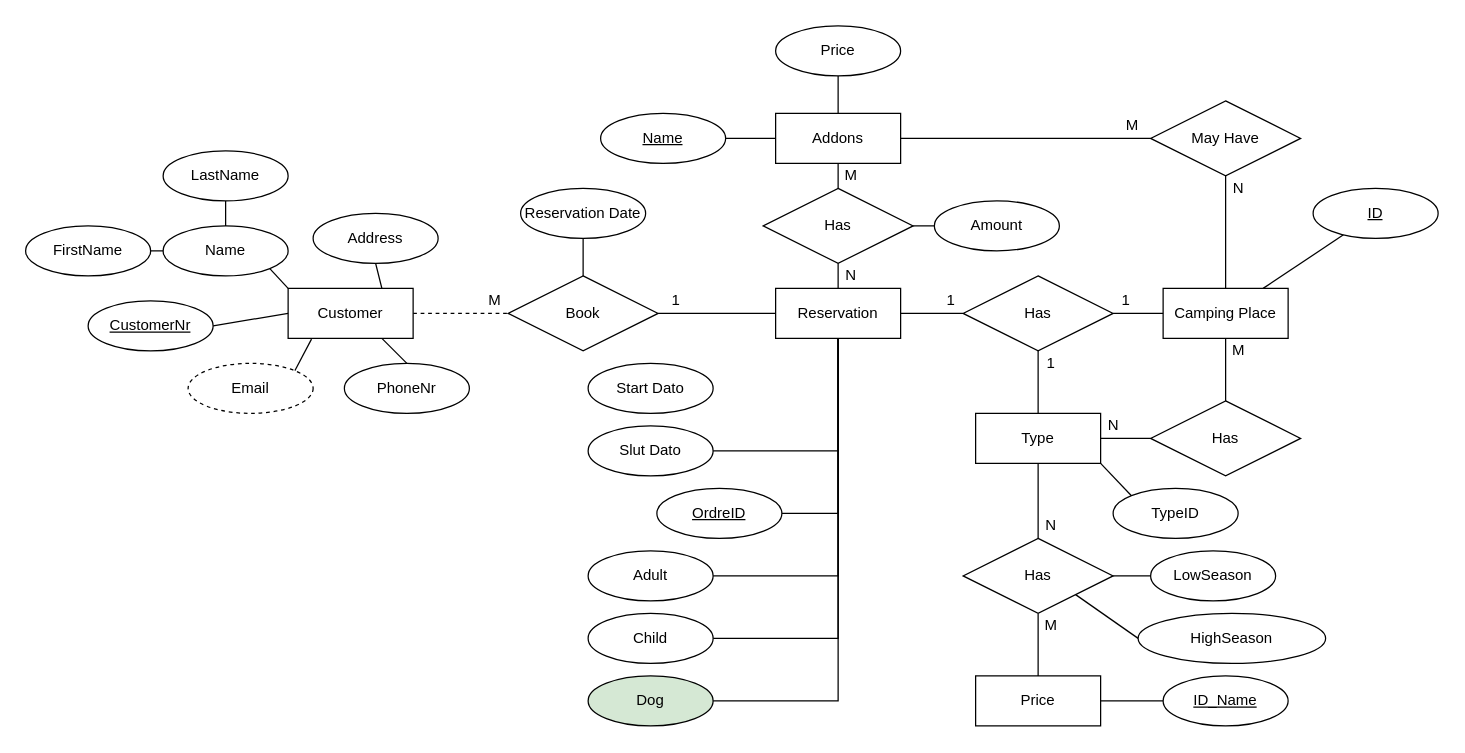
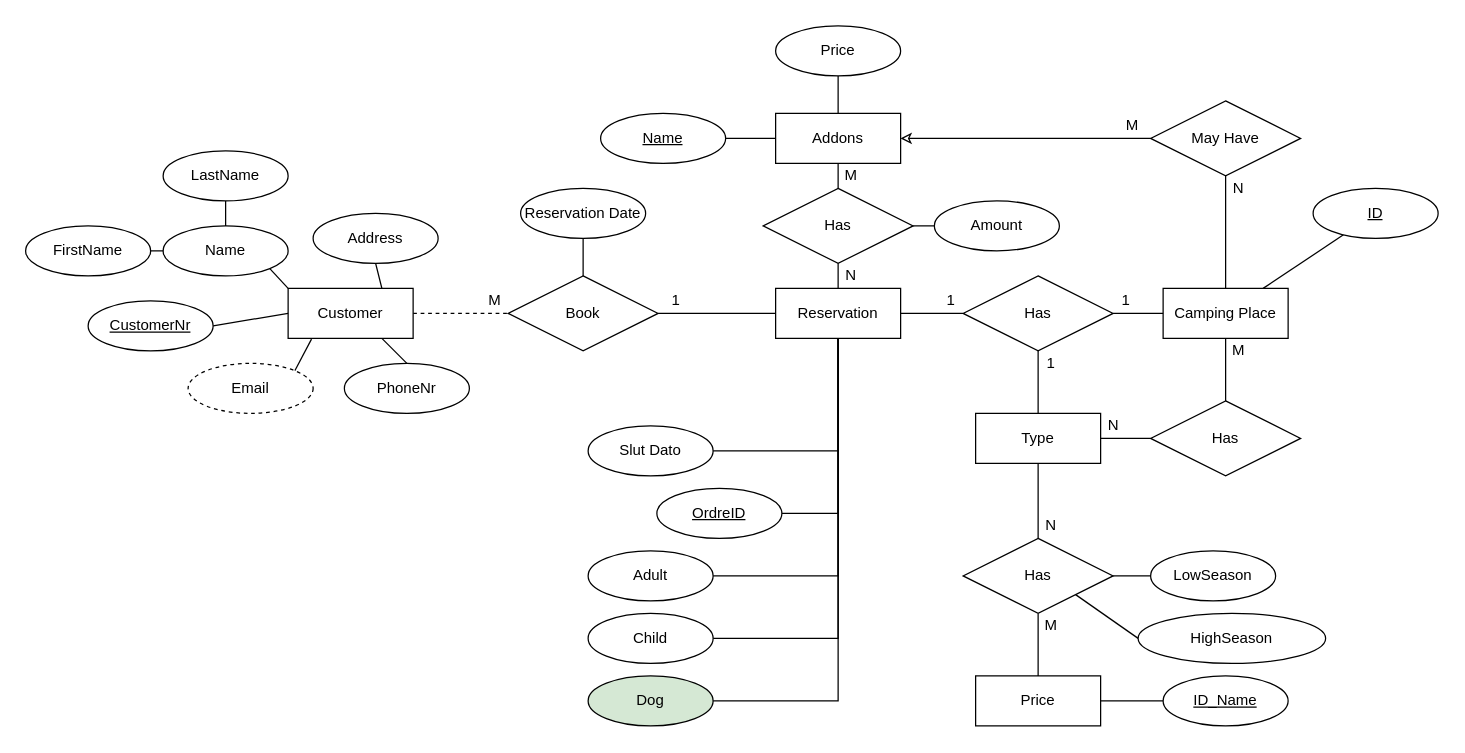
edge "Addons" -- "May Have": arrowhead none -> classic
node "Start Dato": removed
edge "Type" -- "TypeID": removed
node "TypeID": removed
